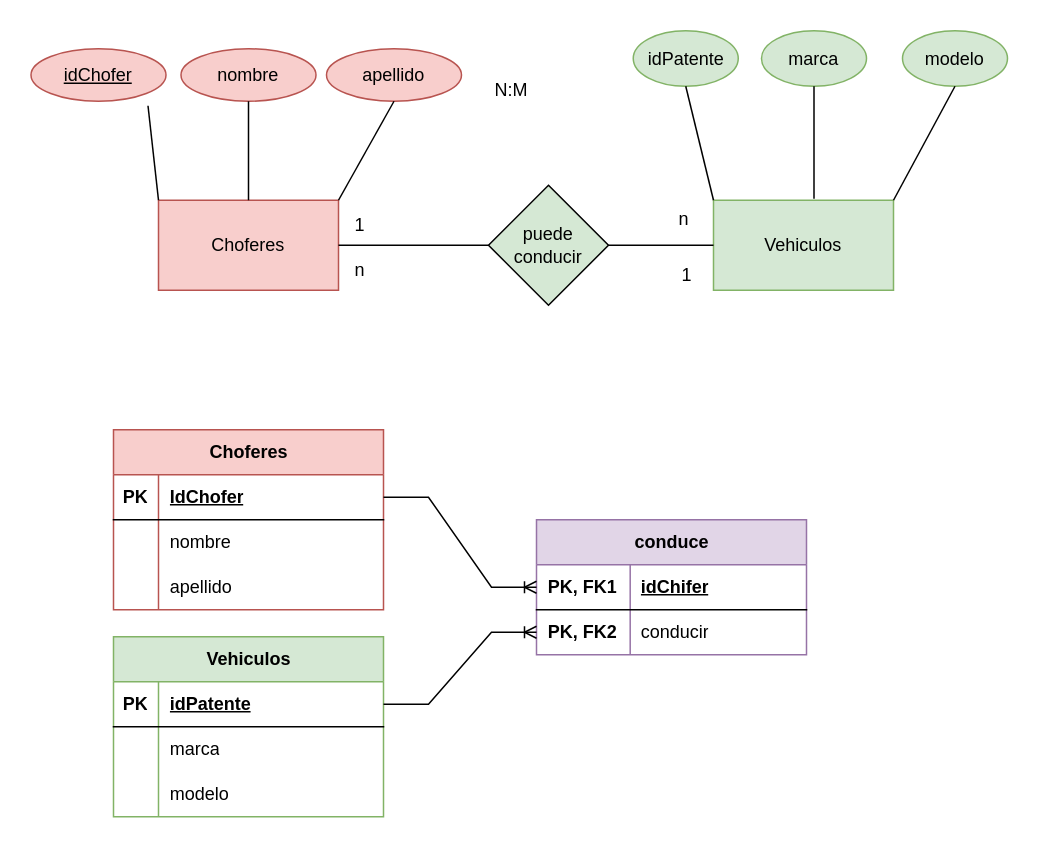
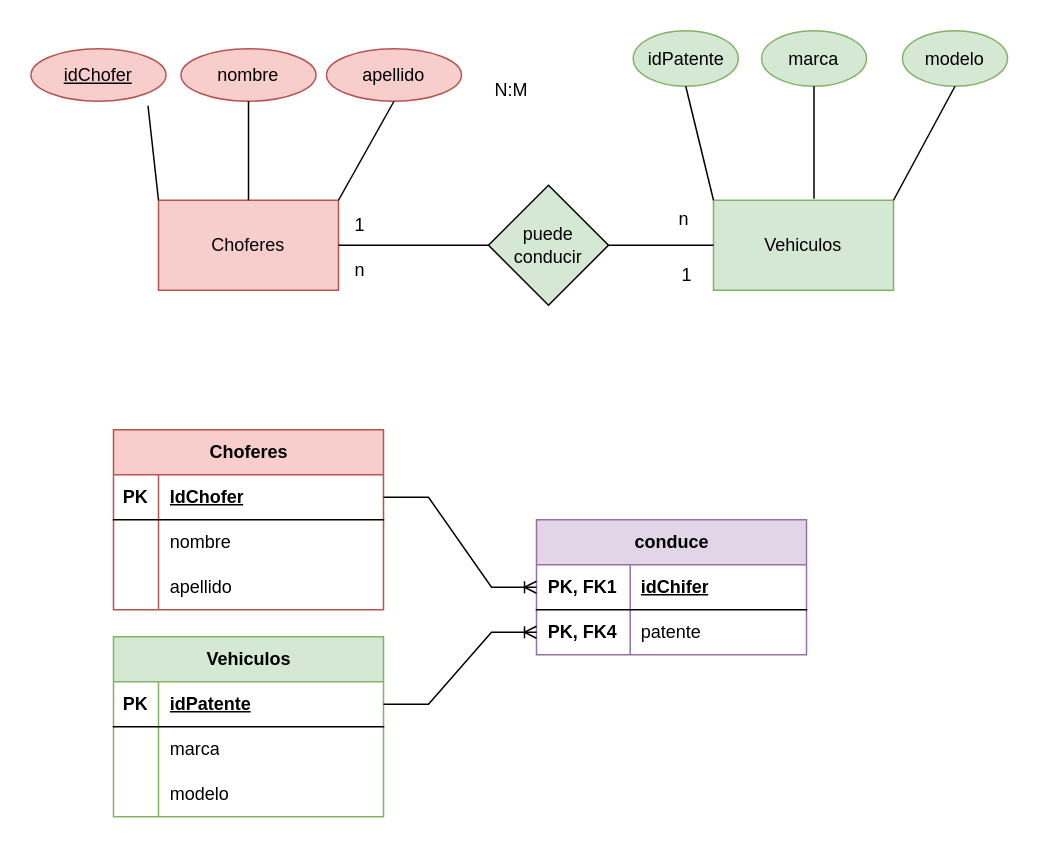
node "PK, FK2": label "PK, FK2" -> "PK, FK4"
node "conducir": label "conducir" -> "patente"
